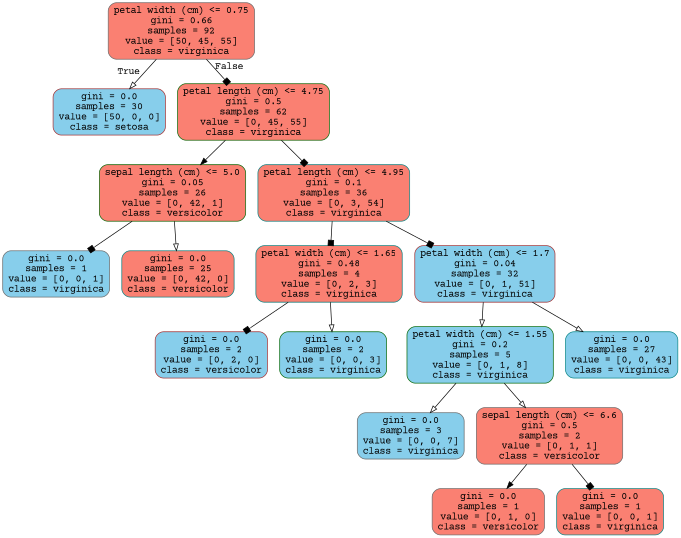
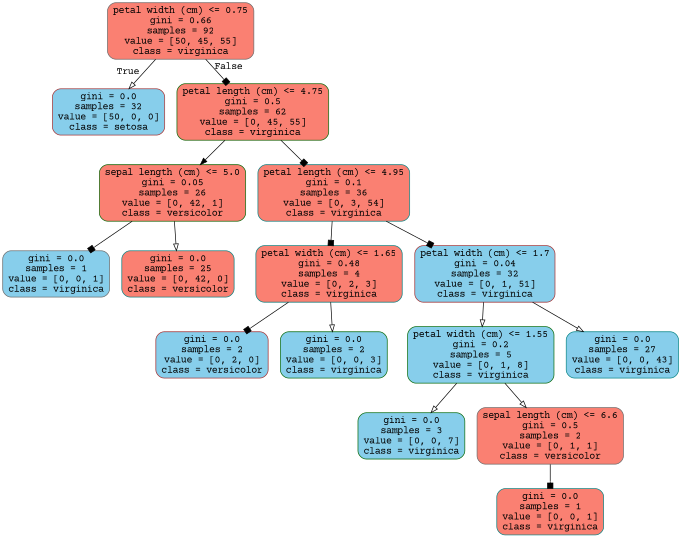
node "gini = 0.0 samples = 30 value = [50, 0, 0] class = setosa": label "gini = 0.0 samples = 30 value = [50, 0, 0] class = setosa" -> "gini = 0.0 samples = 32 value = [50, 0, 0] class = setosa"
node "gini = 0.0 samples = 3 value = [0, 0, 7] class = virginica": color gray40 -> darkgreen
node "gini = 0.0 samples = 1 value = [0, 1, 0] class = versicolor": removed
